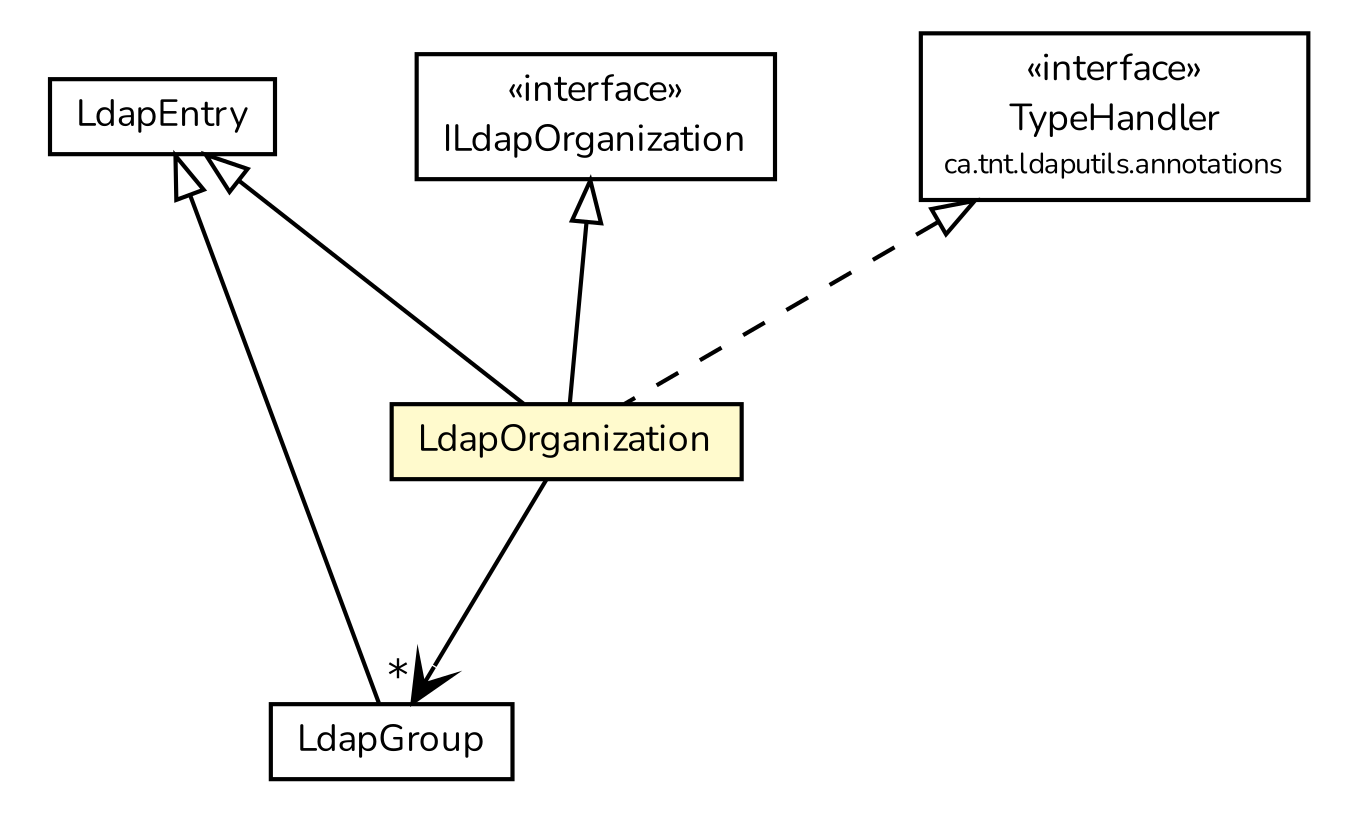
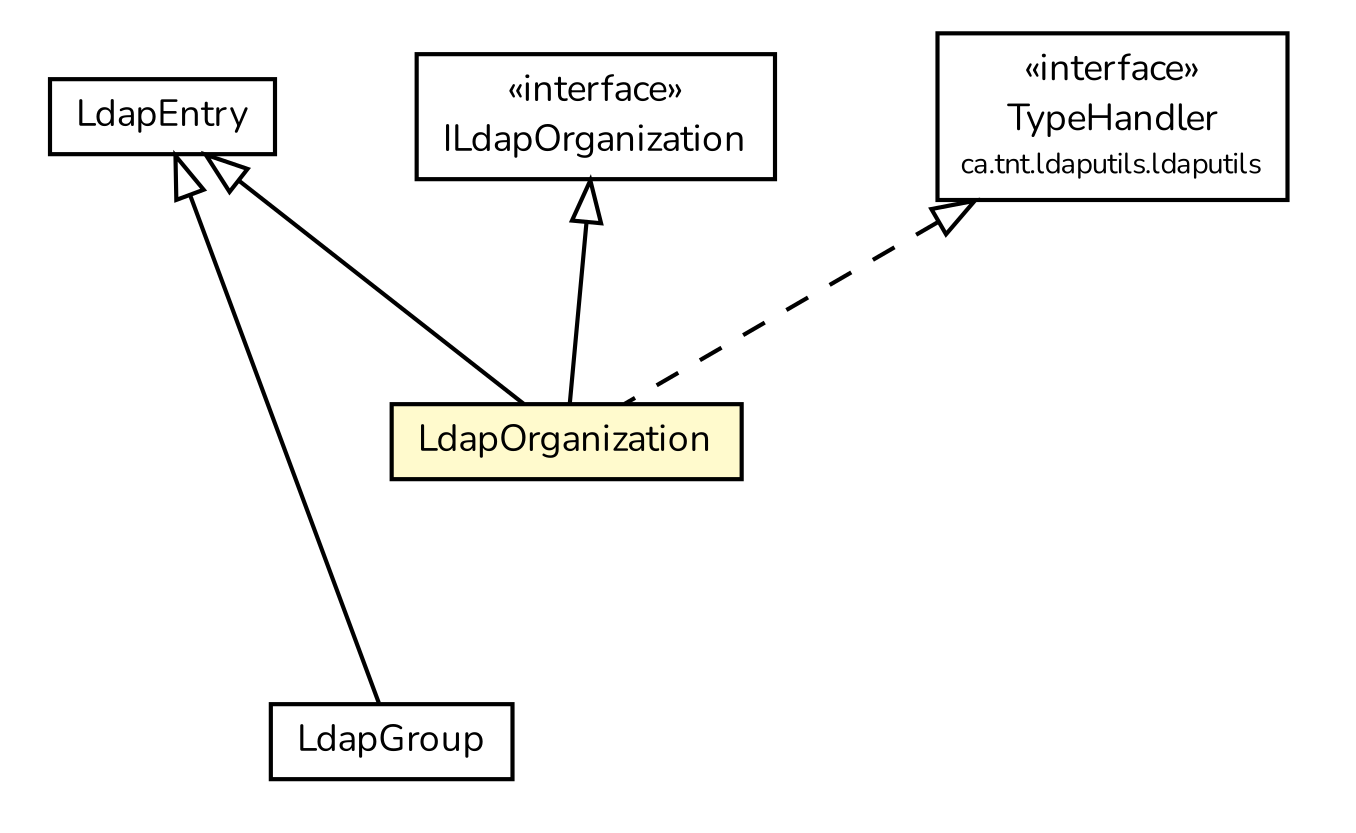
node "TypeHandler": text "ca.tnt.ldaputils.annotations" -> "ca.tnt.ldaputils.ldaputils"
edge "LdapOrganization" -> "LdapGroup": removed
